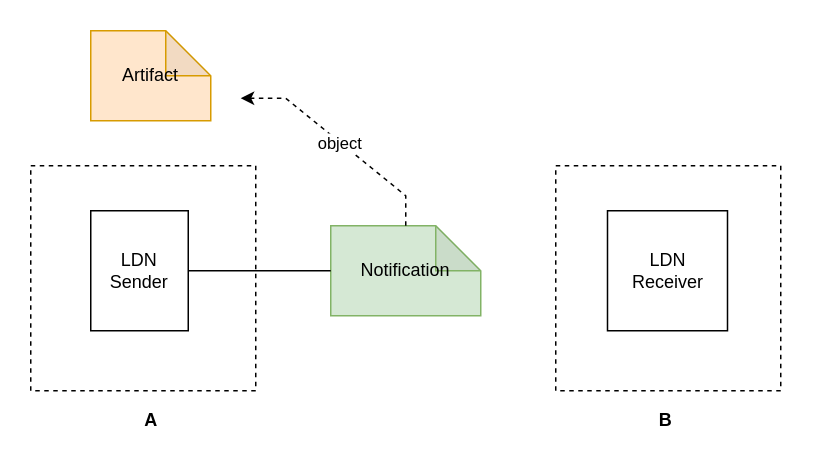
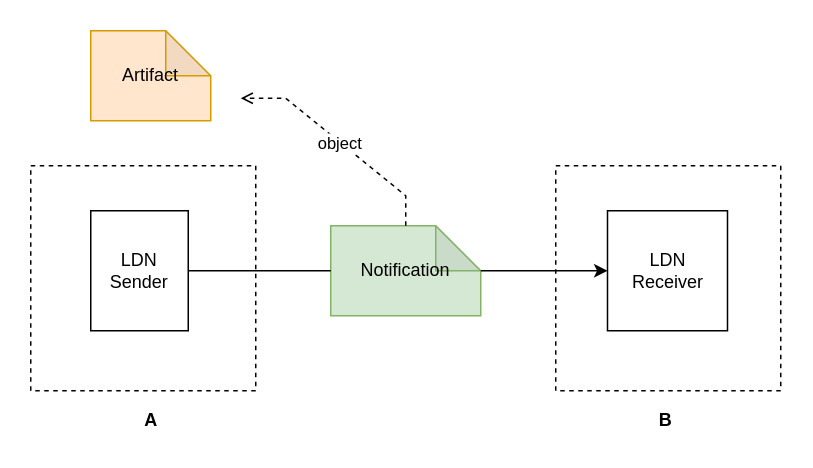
edge "Notification" -> "Artifact": arrowhead classic -> open
edge "Notification" -> "LDN Receiver": added
